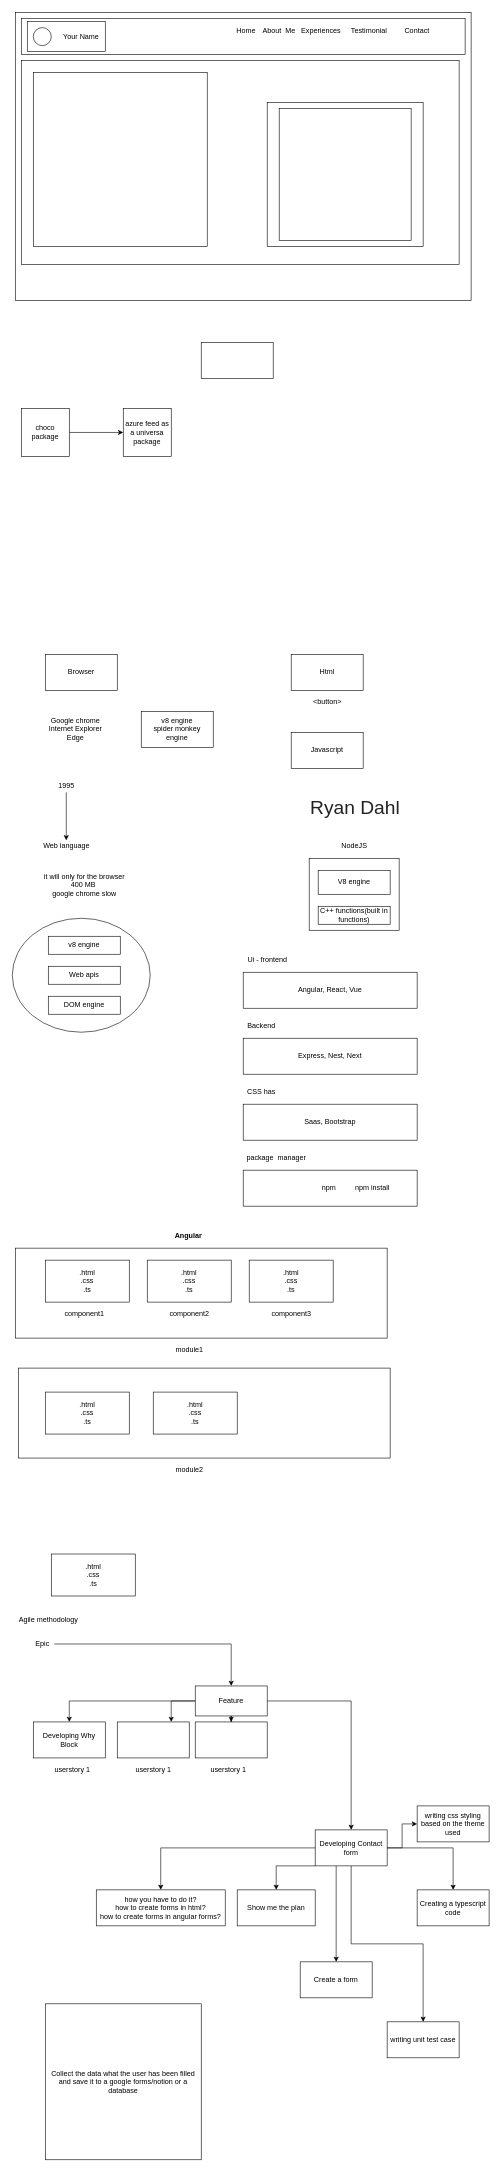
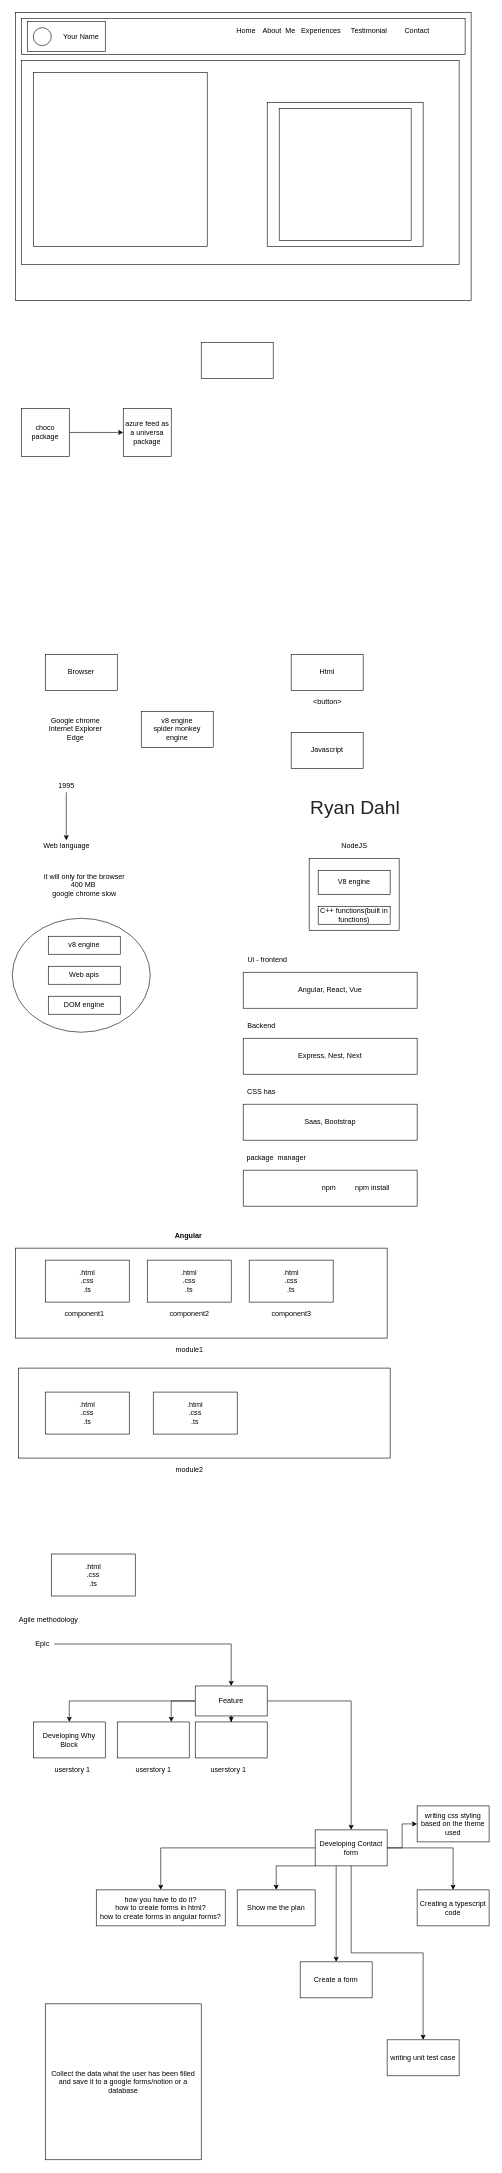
node "writing unit test case": moved (423, 2040) -> (423, 2058)
